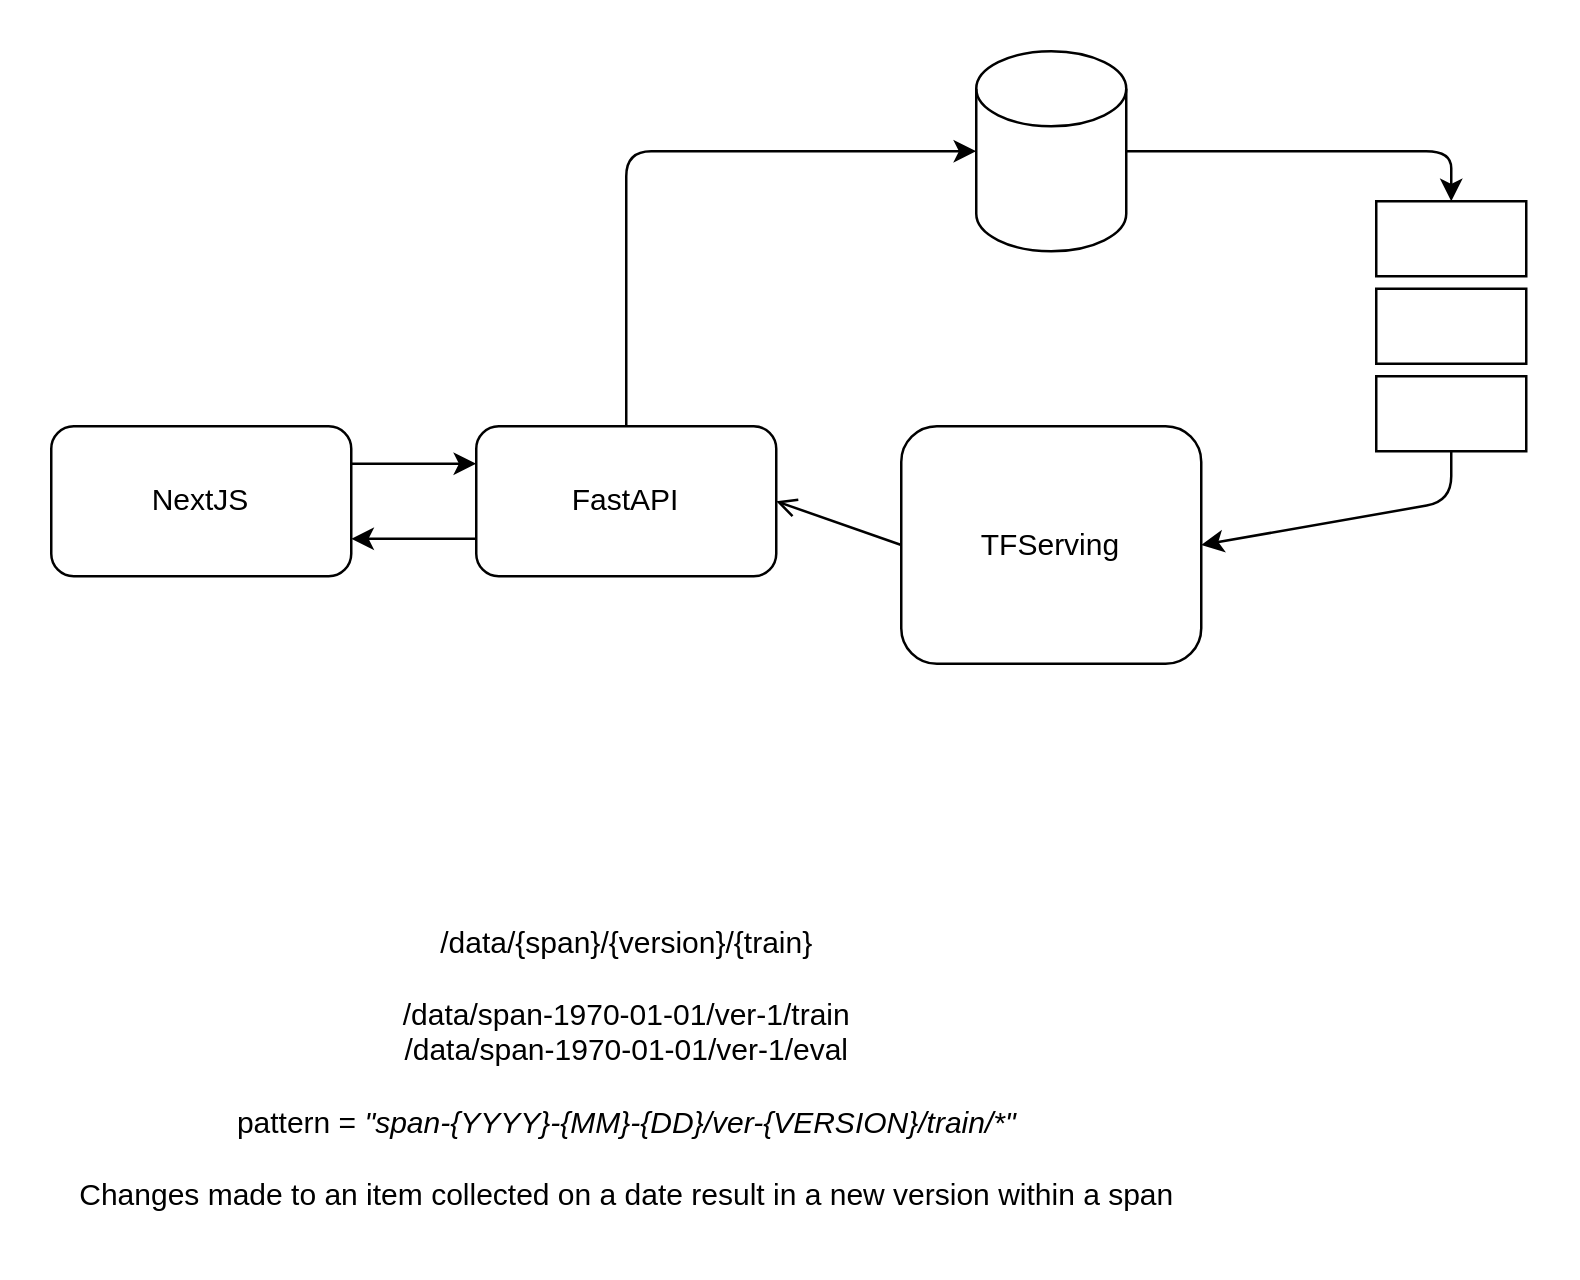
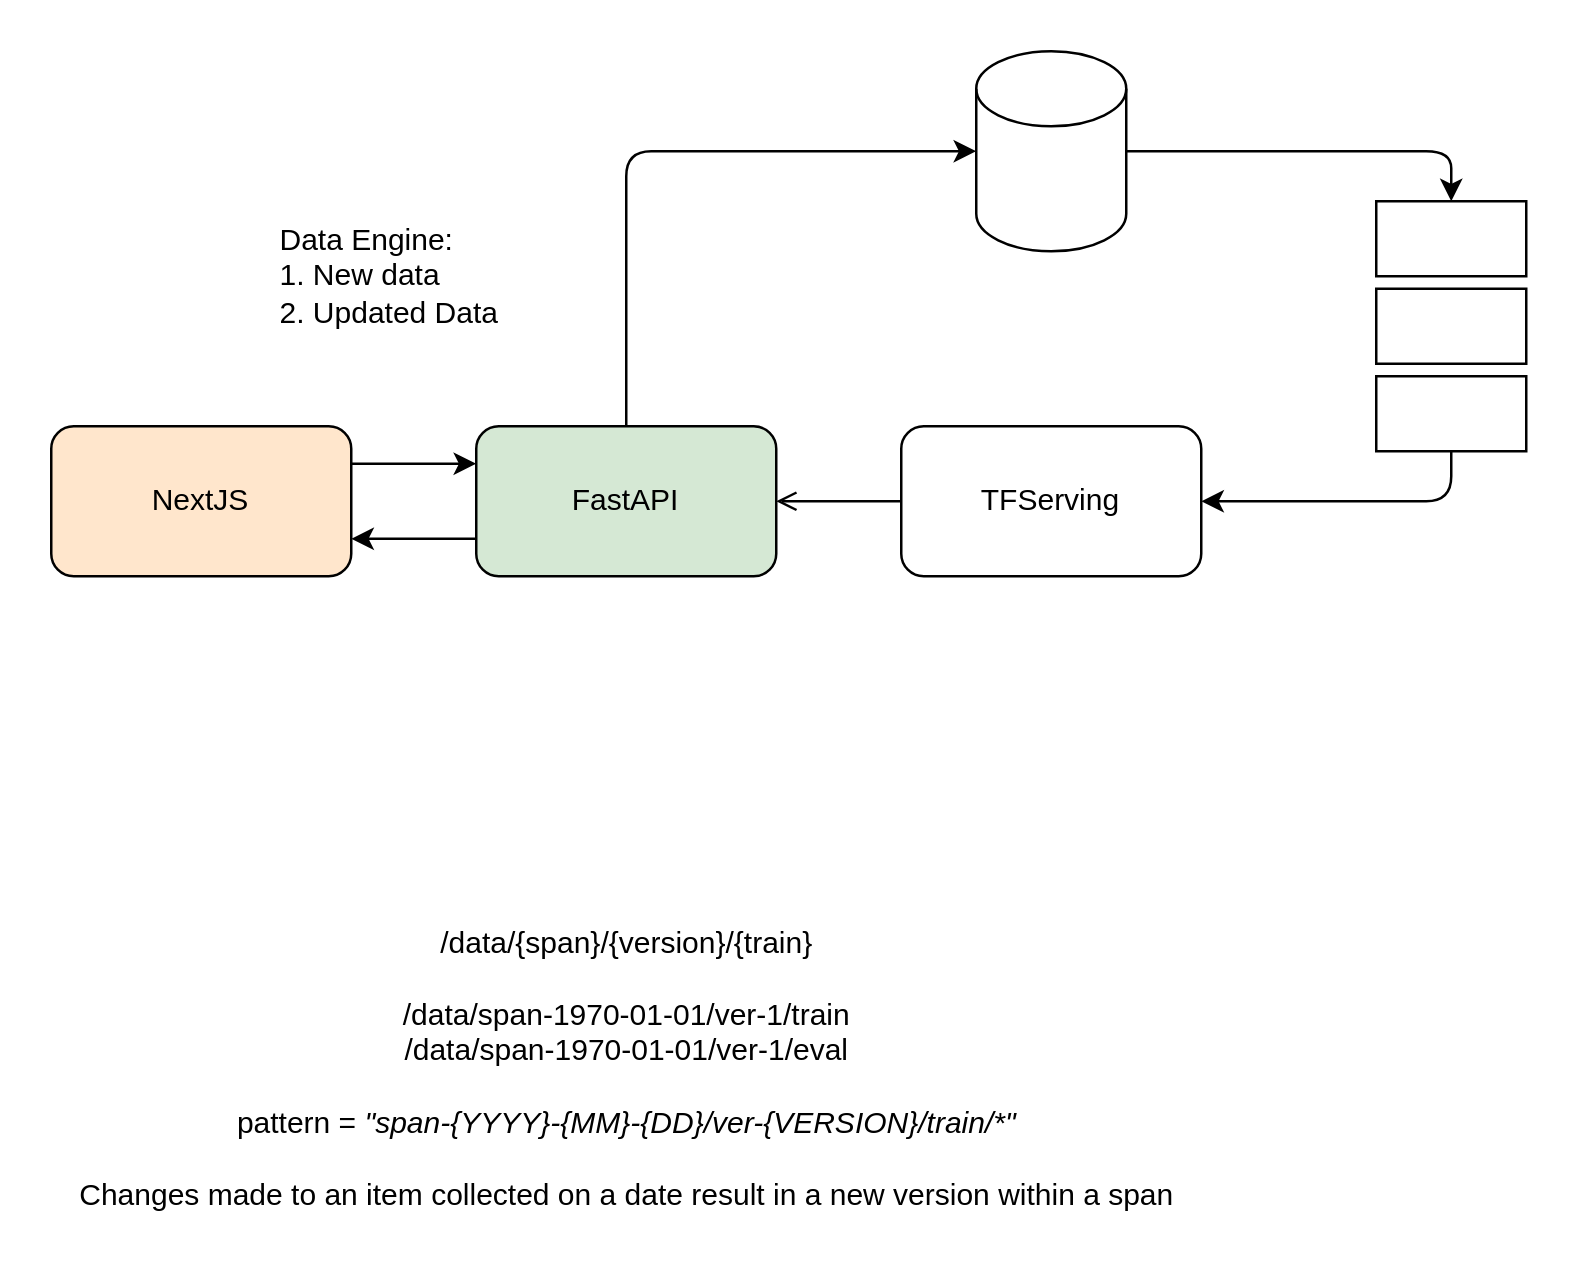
node "Data Engine: 1. New data 2. Updated Data": added
node "NextJS": fillcolor #ffffff -> #ffe6cc
node "FastAPI": fillcolor #ffffff -> #d5e8d4
node "TFServing": size 300x238 -> 300x150
